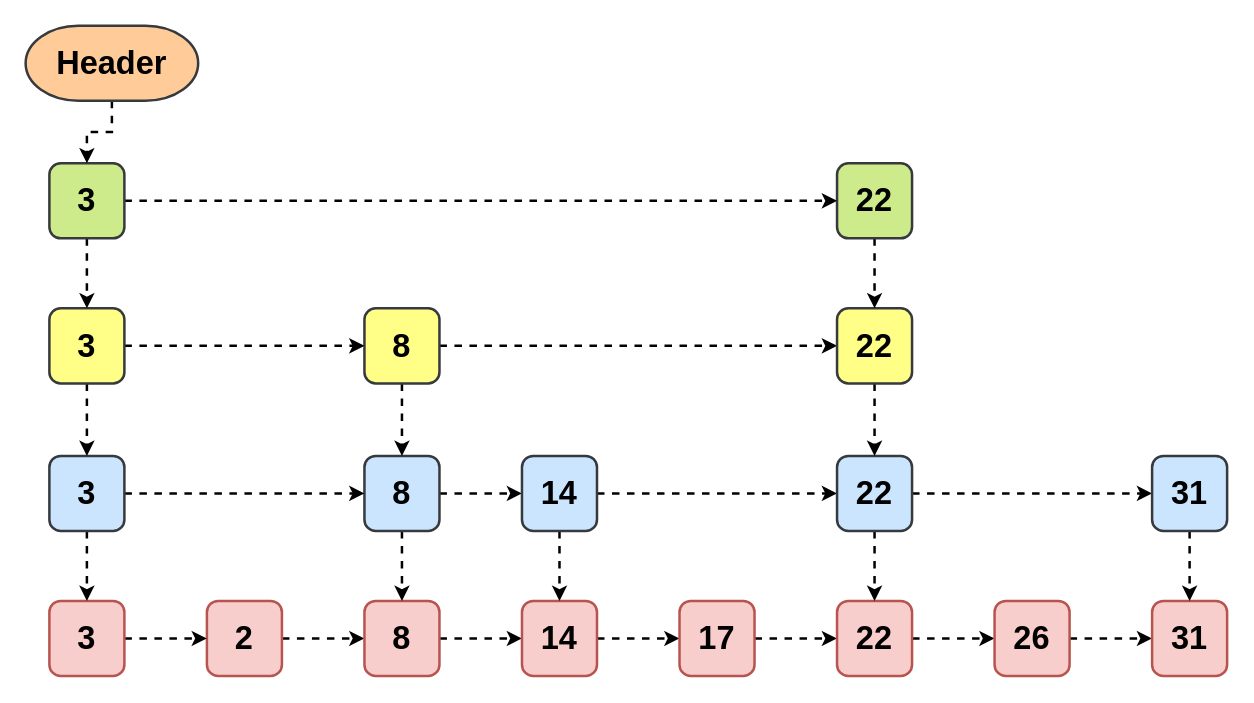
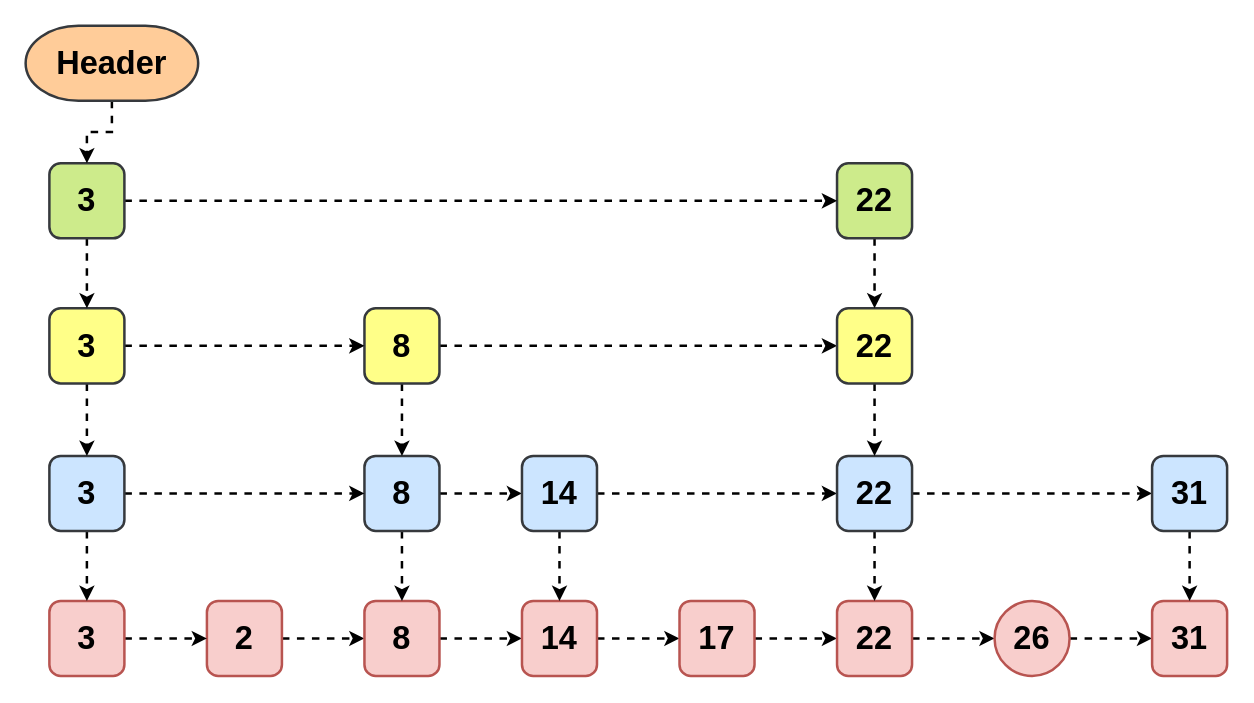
node "26": shape rounded rectangle -> ellipse
